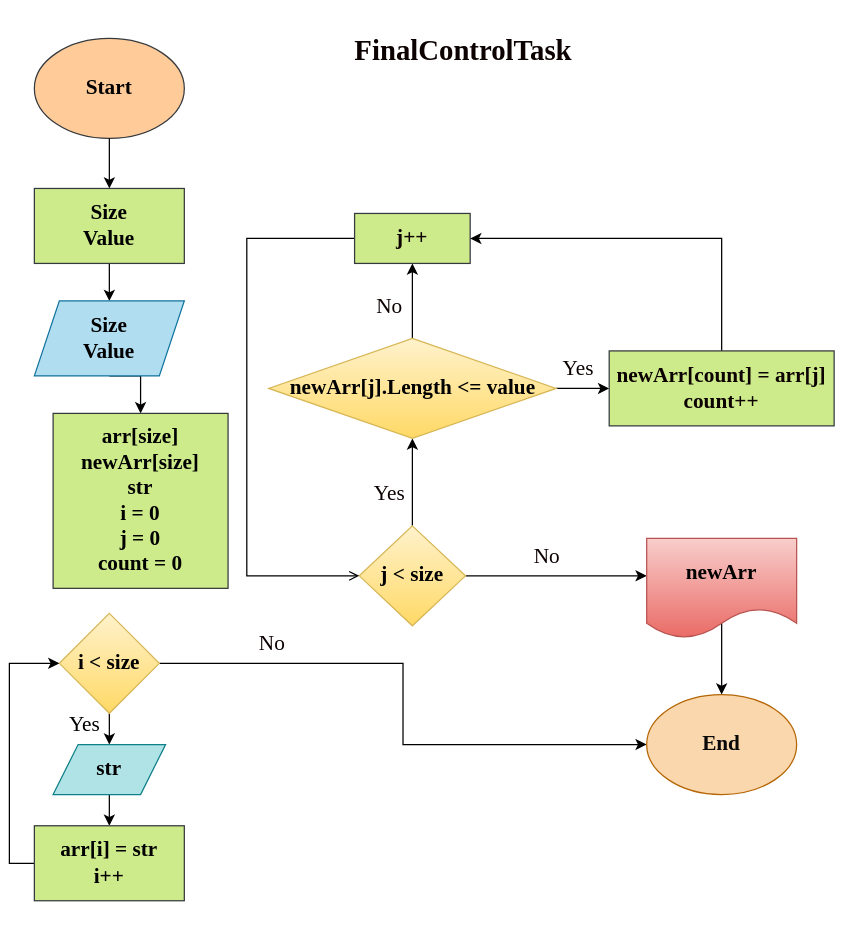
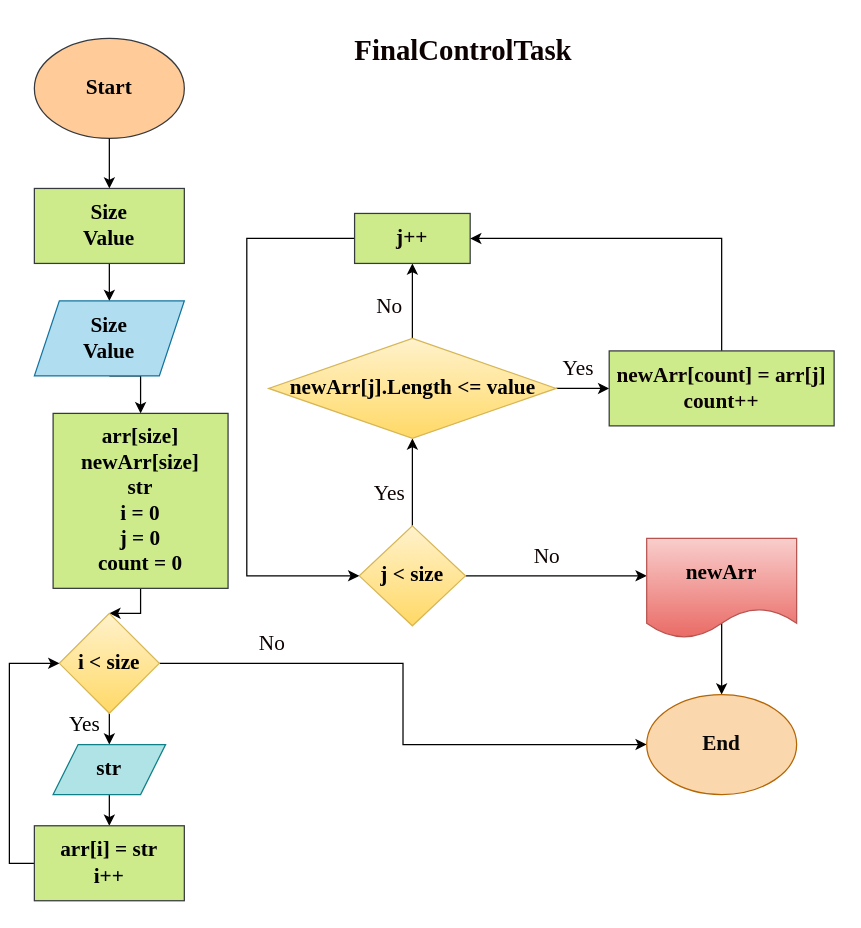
edge "j++" -> "j < size": arrowhead open -> classic
edge "arr[size] newArr[size] str i = 0 j = 0 count = 0" -> "i < size": added
